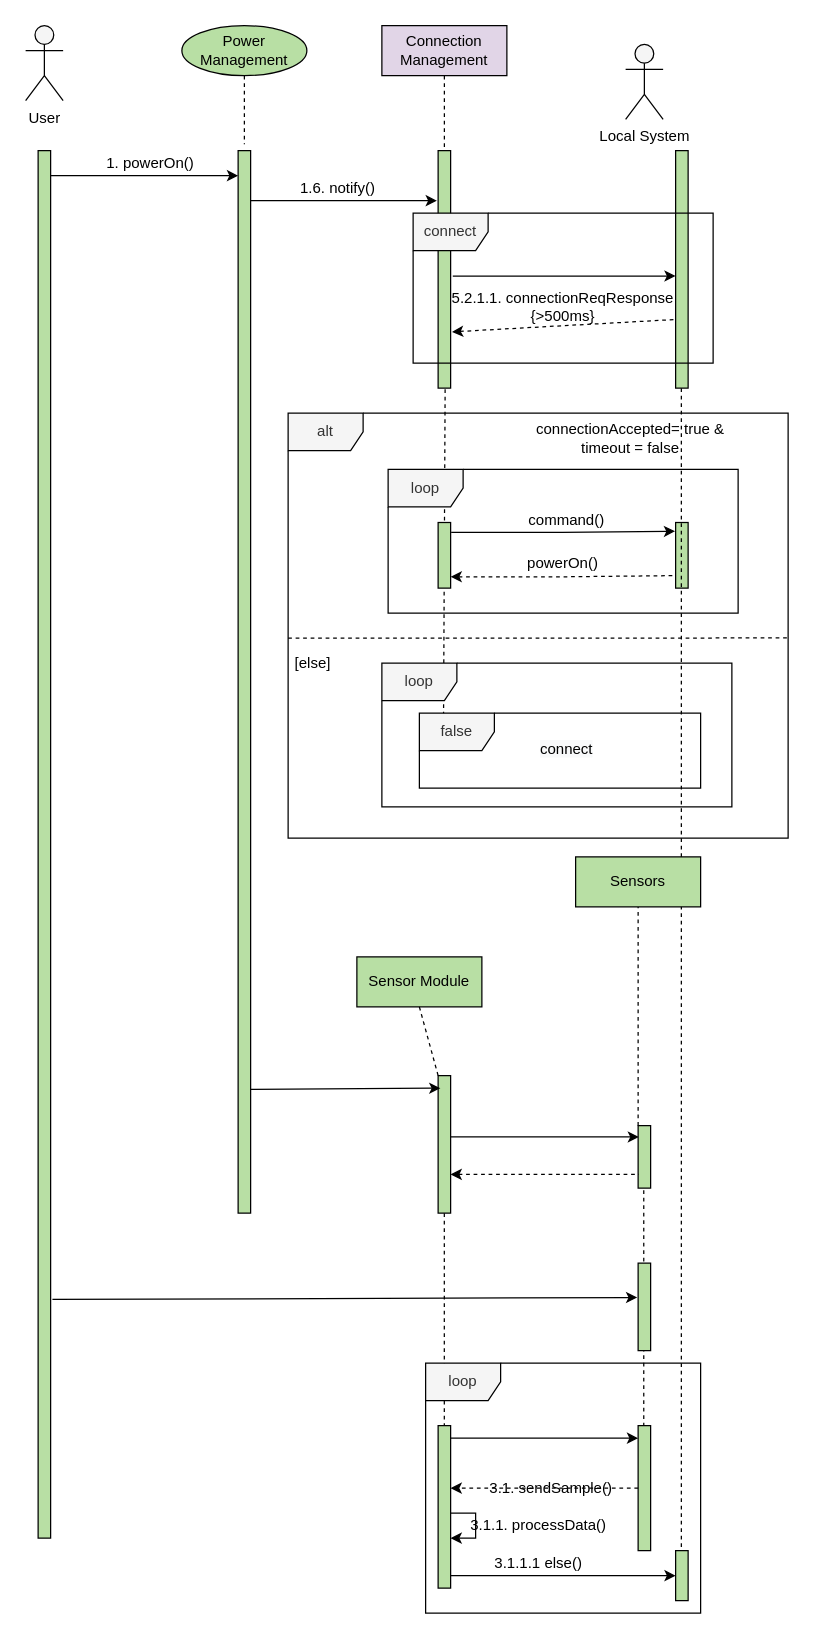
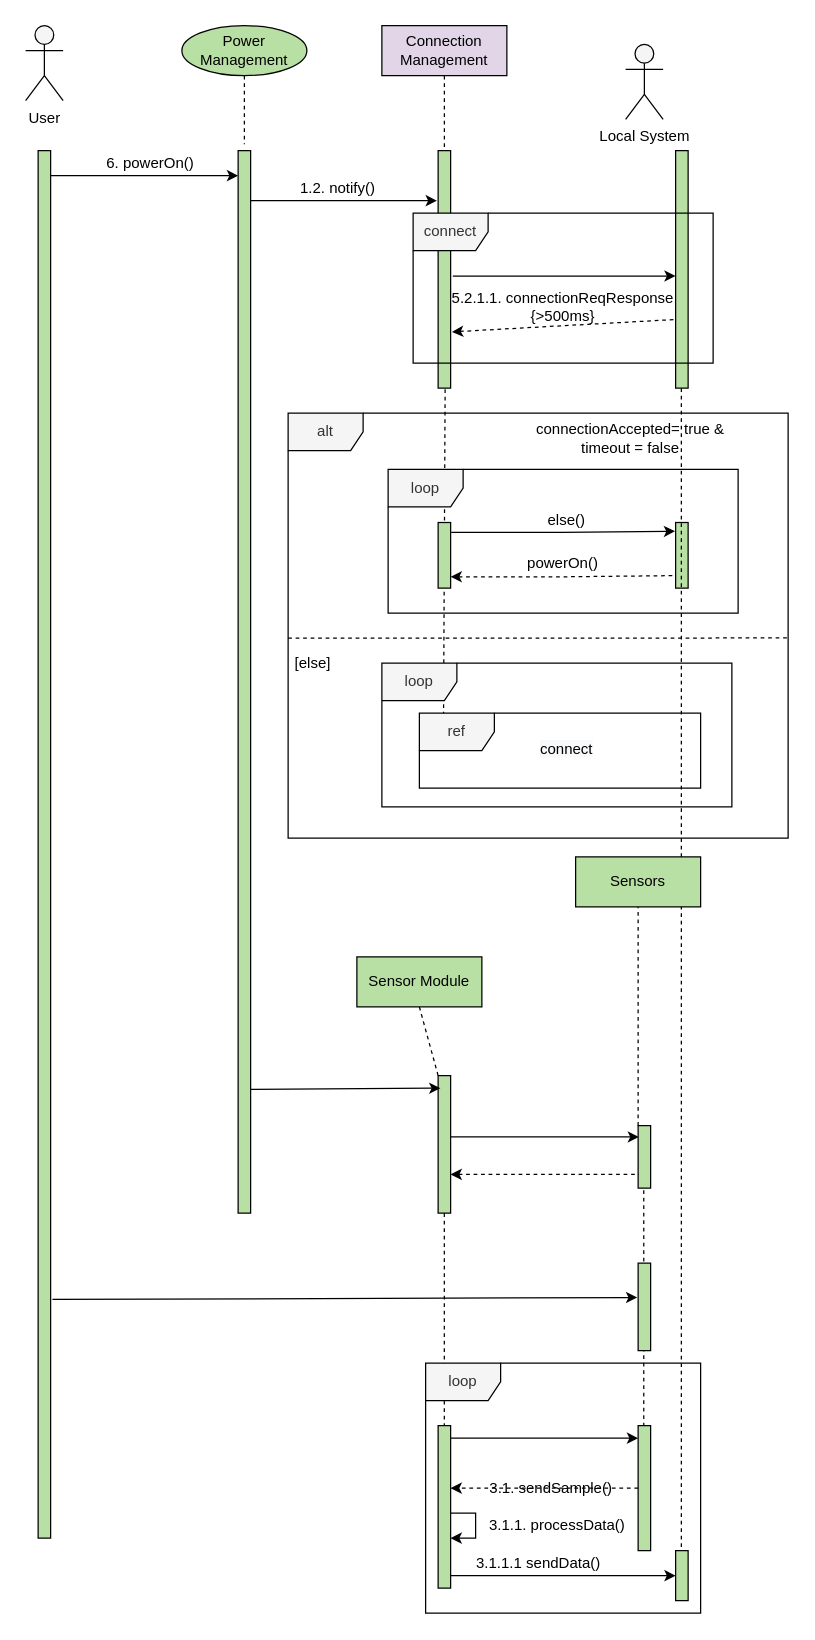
node "1. powerOn()": label "1. powerOn()" -> "6. powerOn()"
node "1.6. notify()": label "1.6. notify()" -> "1.2. notify()"
node "command()": label "command()" -> "else()"
node "false": label "false" -> "ref"
node "3.1.1. processData()": moved (538, 1526) -> (557, 1526)
node "3.1.1.1 else()": label "3.1.1.1 else()" -> "3.1.1.1 sendData()"
